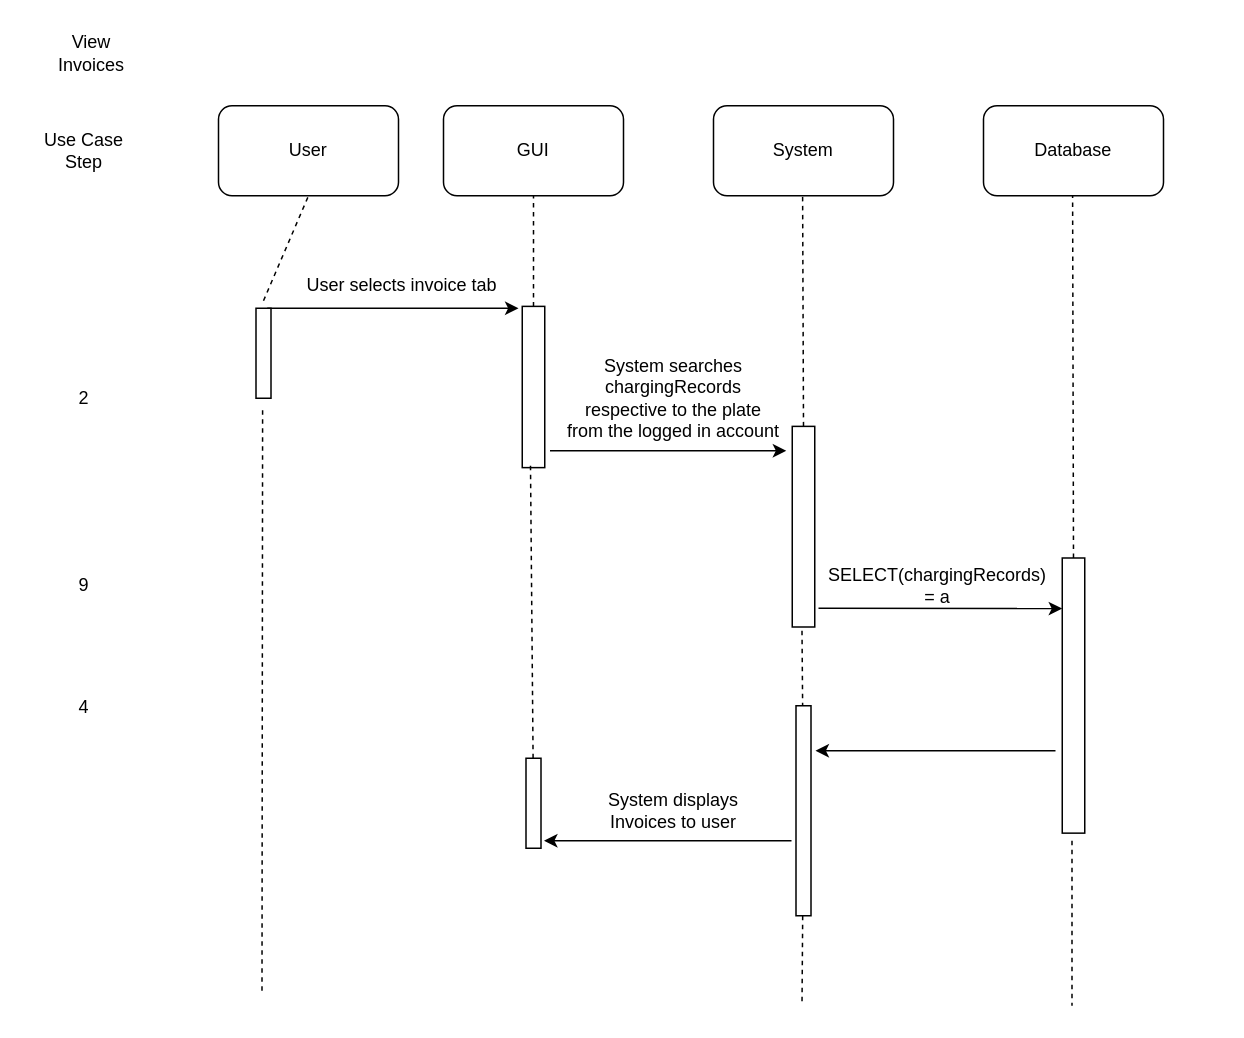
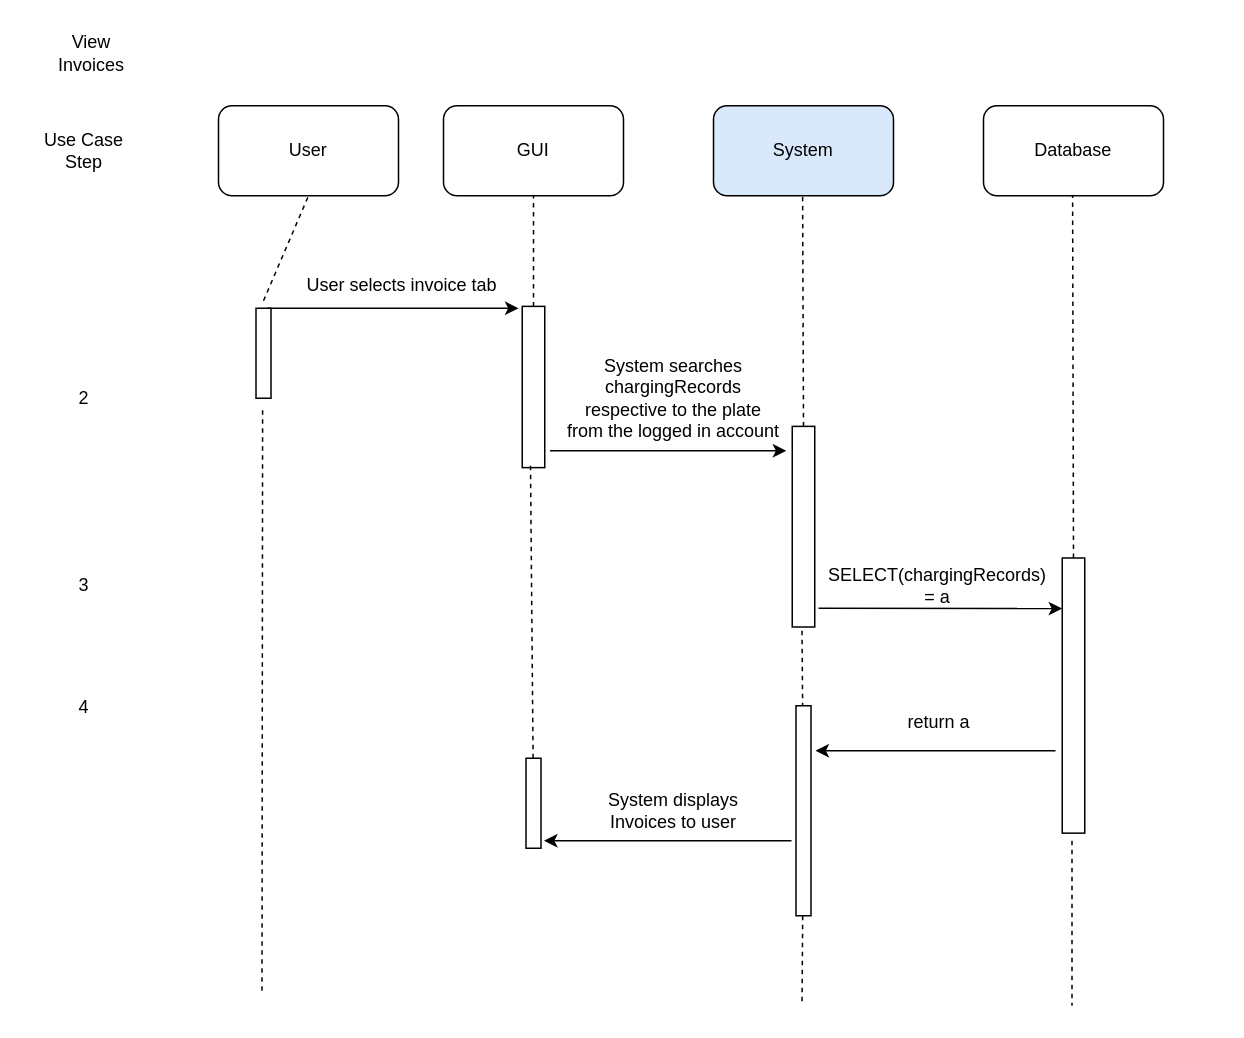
node "System": fillcolor #ffffff -> #dae8fc
node "9": label "9" -> "3"
node "return a": added
